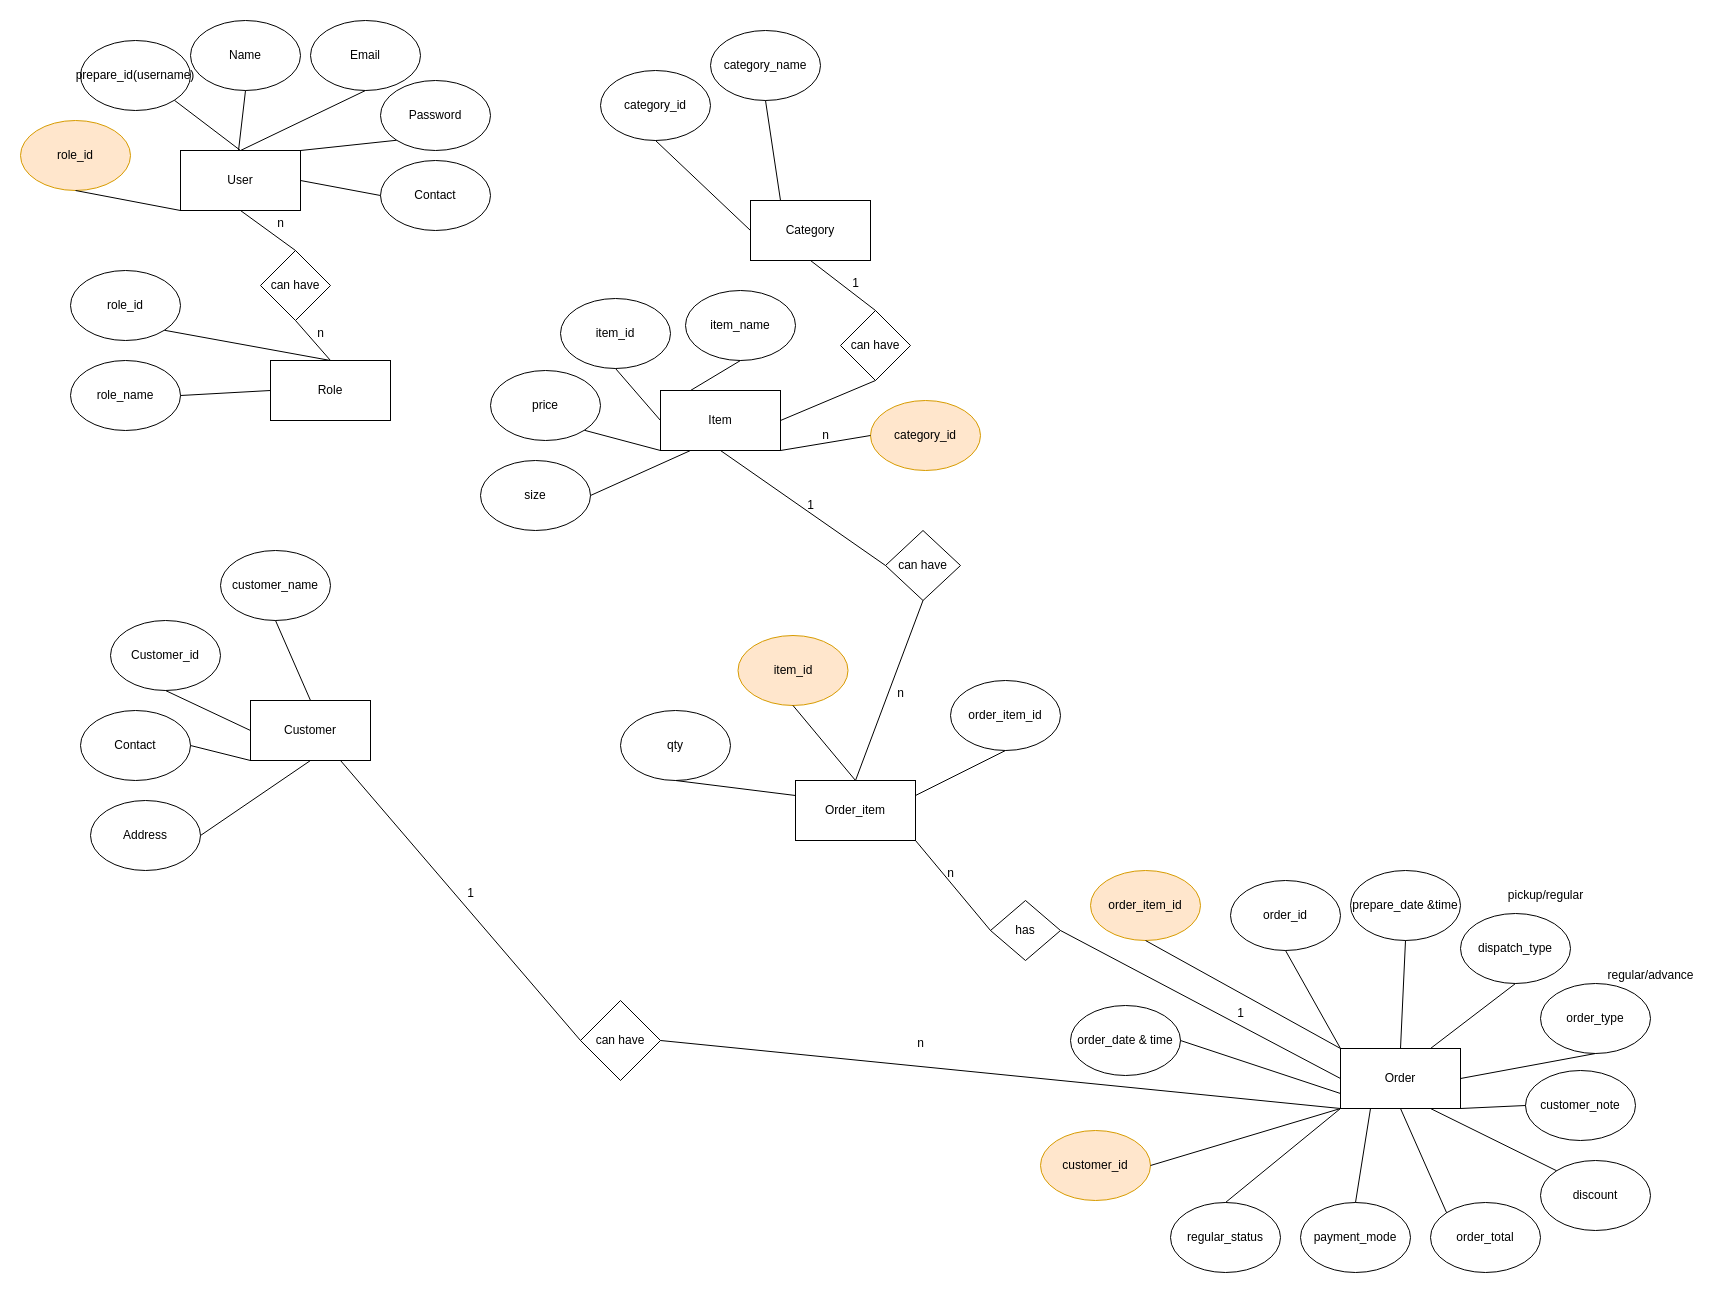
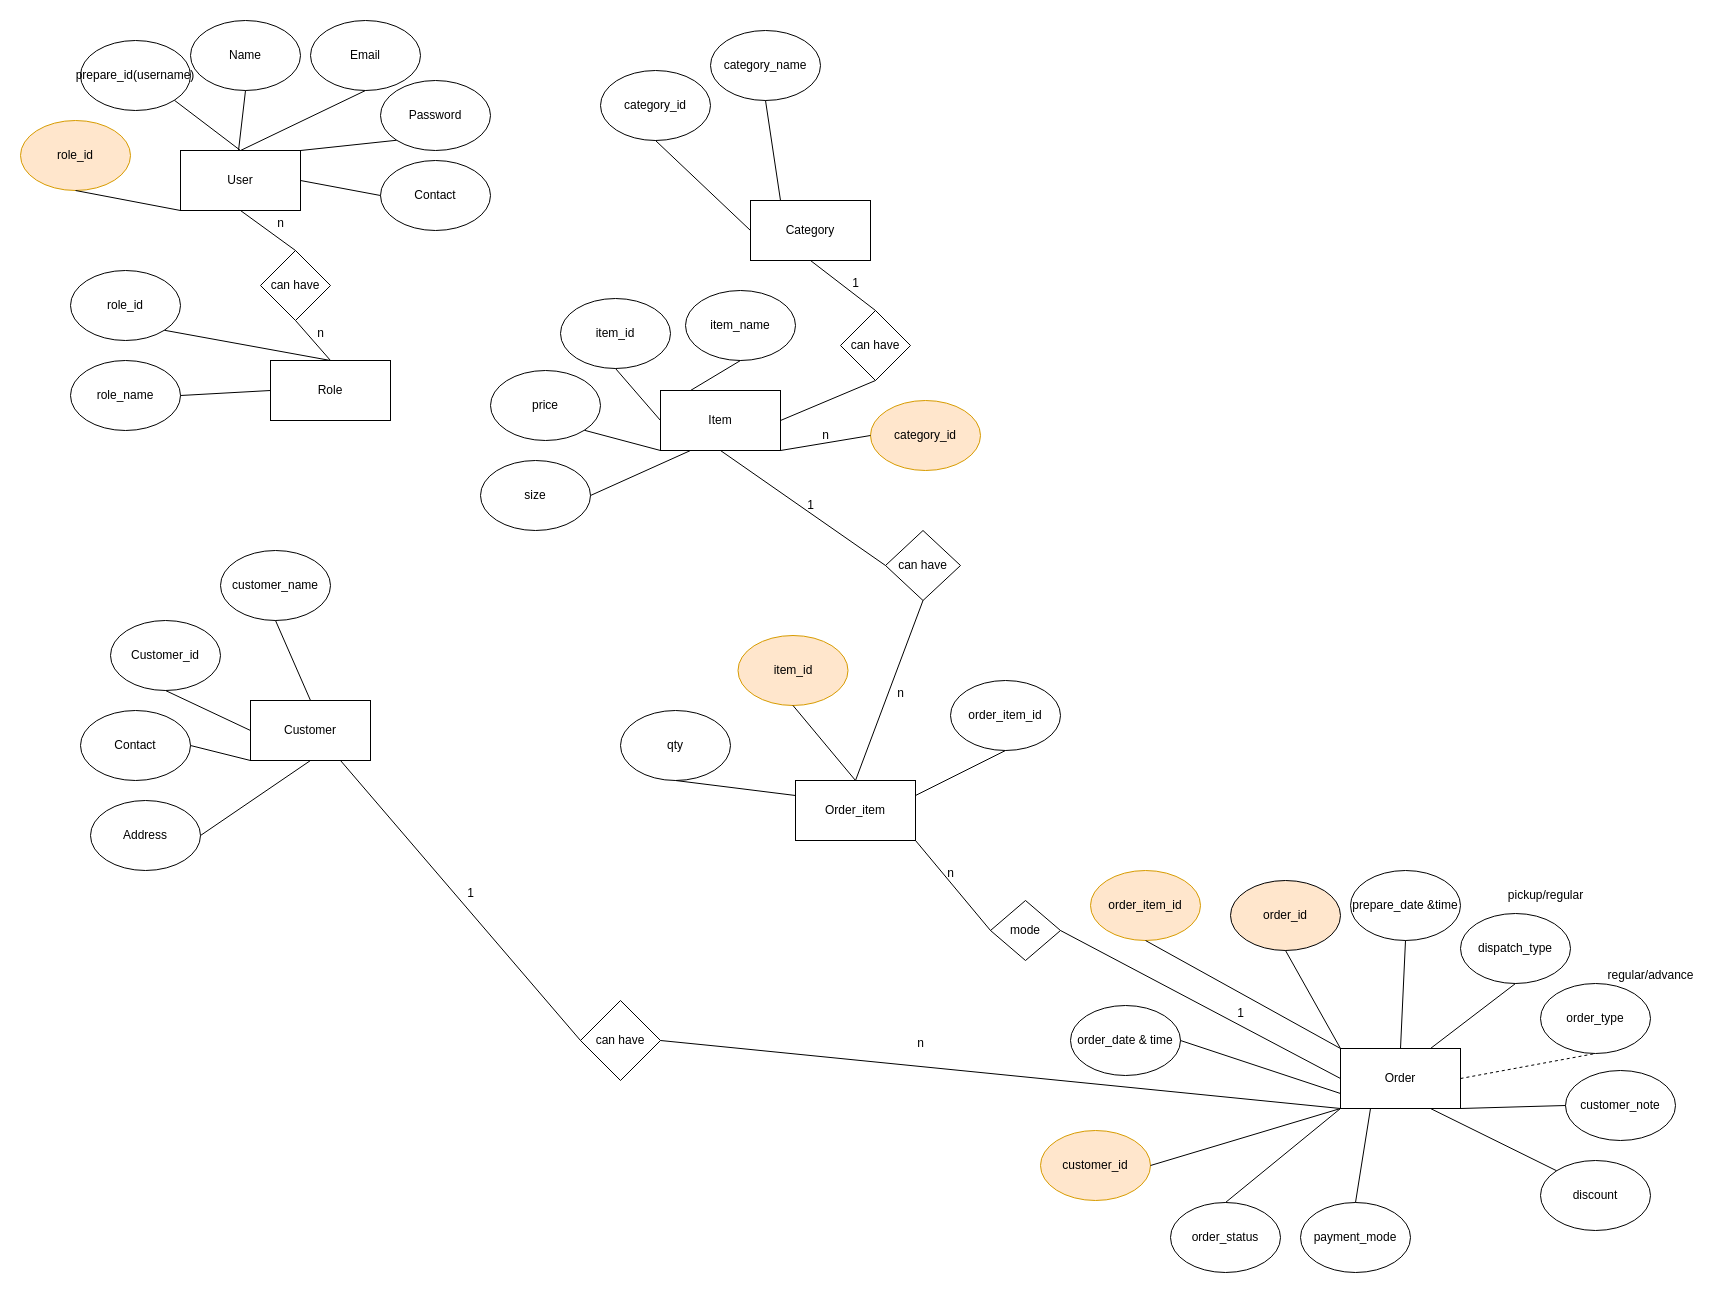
node "order_id": fillcolor #ffffff -> #ffe6cc
node "has": label "has" -> "mode"
edge "order_type" -- "Order": style solid -> dashed
node "customer_note": moved (1581, 1106) -> (1621, 1106)
edge "Order" -- "order_total": removed
node "regular_status": label "regular_status" -> "order_status"
node "order_total": removed
